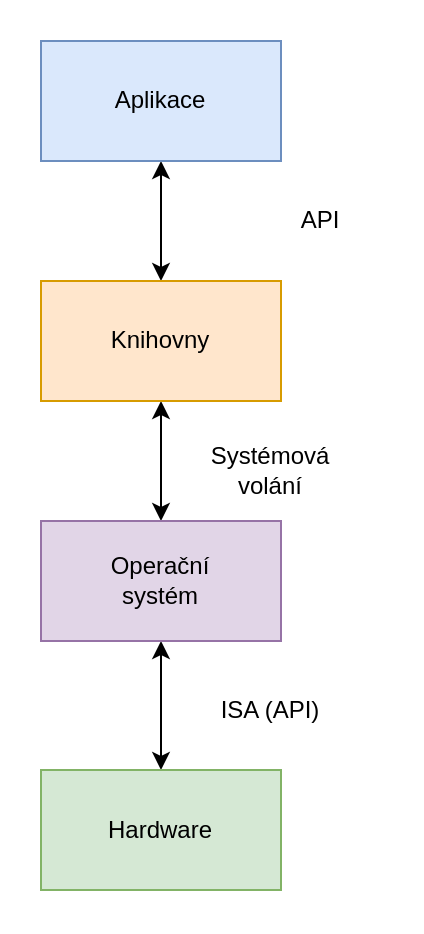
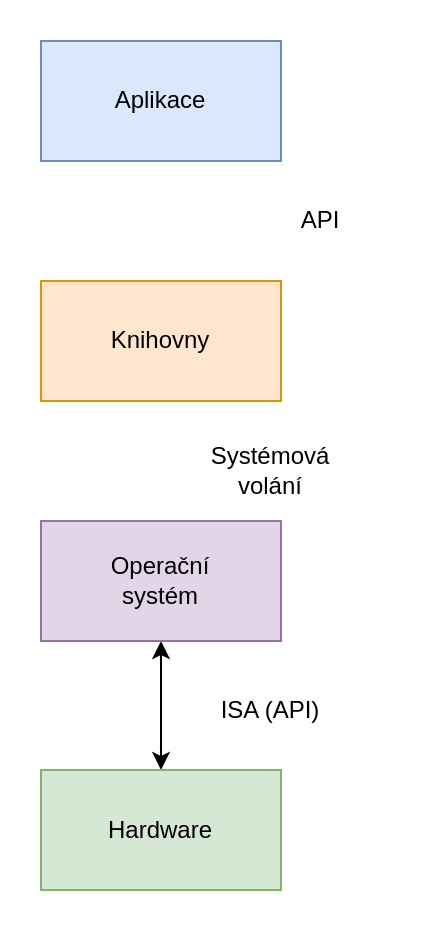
edge "Aplikace" -- "Knihovny": removed
edge "Knihovny" -- "Operační systém": removed
